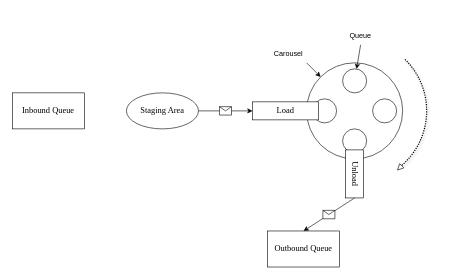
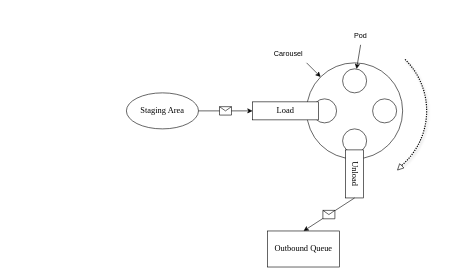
node "Queue": label "Queue" -> "Pod"
node "Inbound Queue": removed
